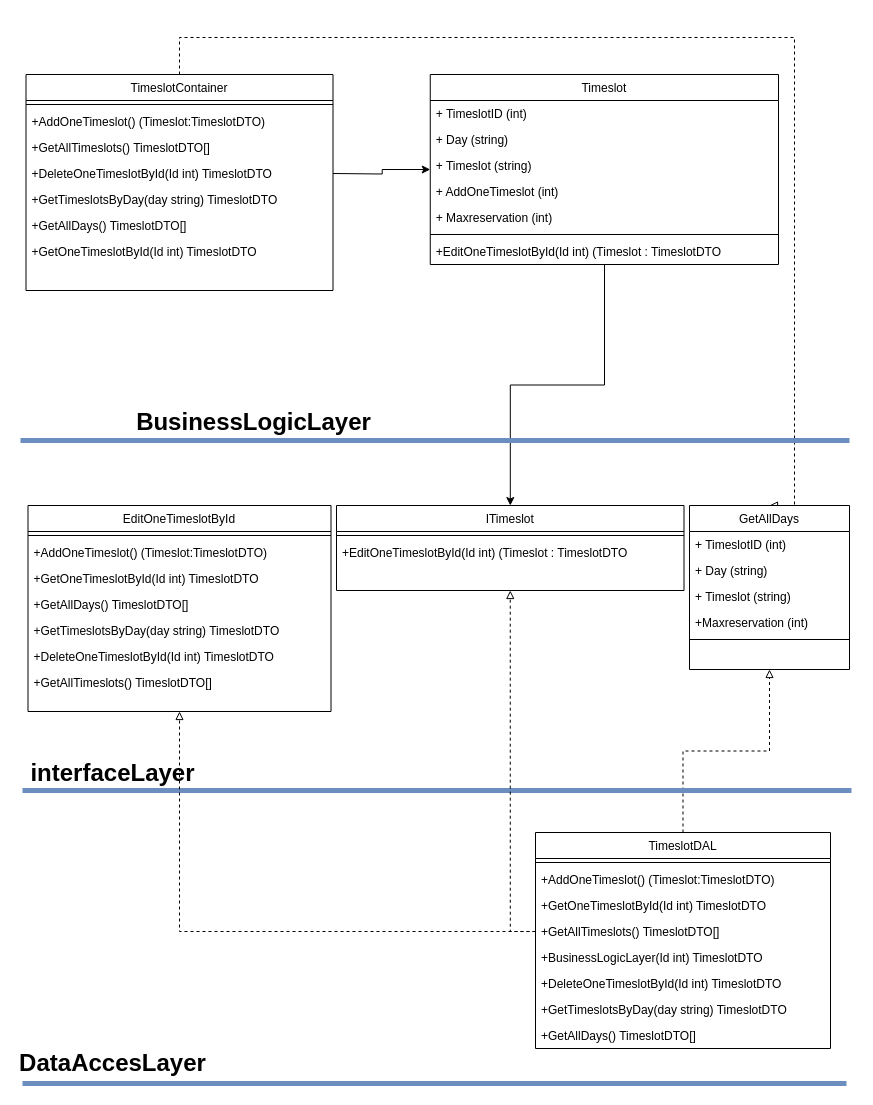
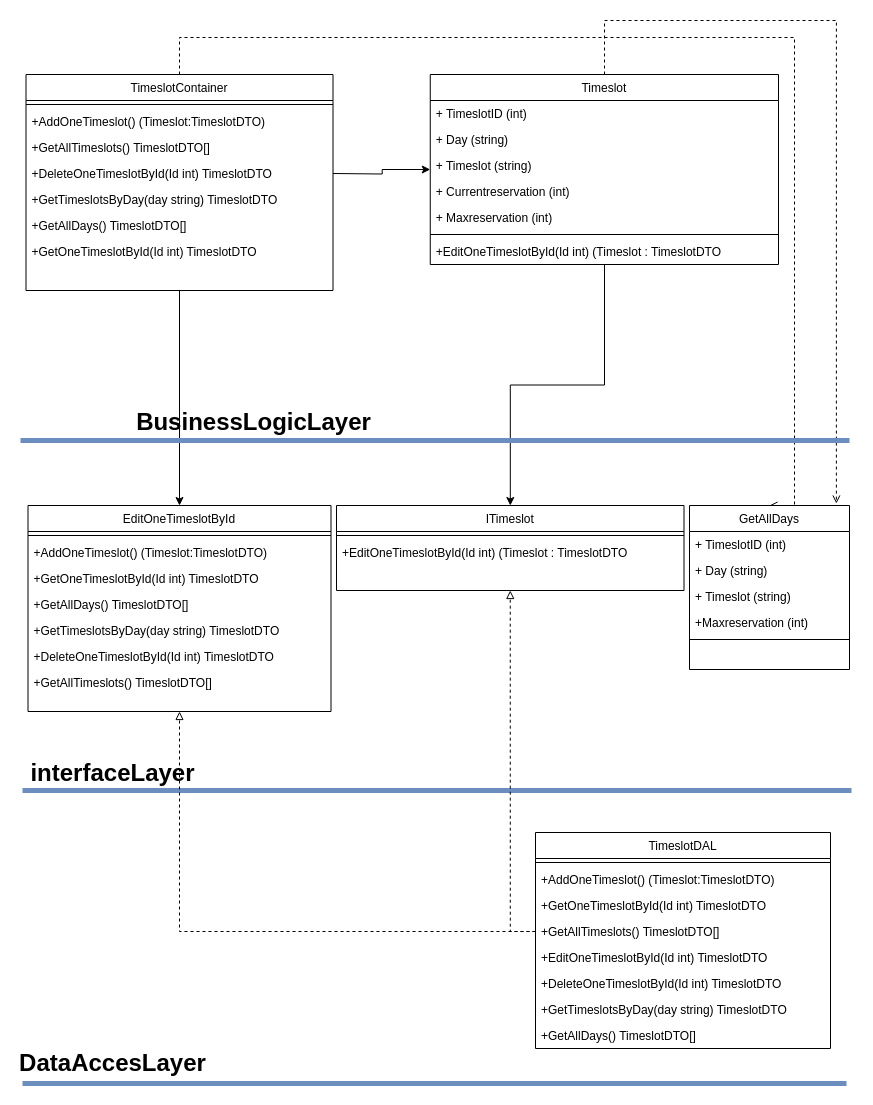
edge "Timeslot" -> "GetAllDays": added
node "+ AddOneTimeslot (int)": label "+ AddOneTimeslot (int)" -> "+ Currentreservation (int)"
edge "TimeslotContainer" -> "EditOneTimeslotById": added
edge "TimeslotContainer" -> "GetAllDays": arrowhead block -> open
edge "TimeslotDAL" -> "GetAllDays": removed
node "+BusinessLogicLayer(Id int) TimeslotDTO": label "+BusinessLogicLayer(Id int) TimeslotDTO" -> "+EditOneTimeslotById(Id int) TimeslotDTO"
